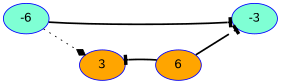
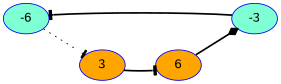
edge "-6" -> "-3": reversed
edge "-6" -> "3": arrowhead diamond -> tee
edge "6" -> "-3": arrowhead tee -> diamond
edge "6" -> "3": reversed
